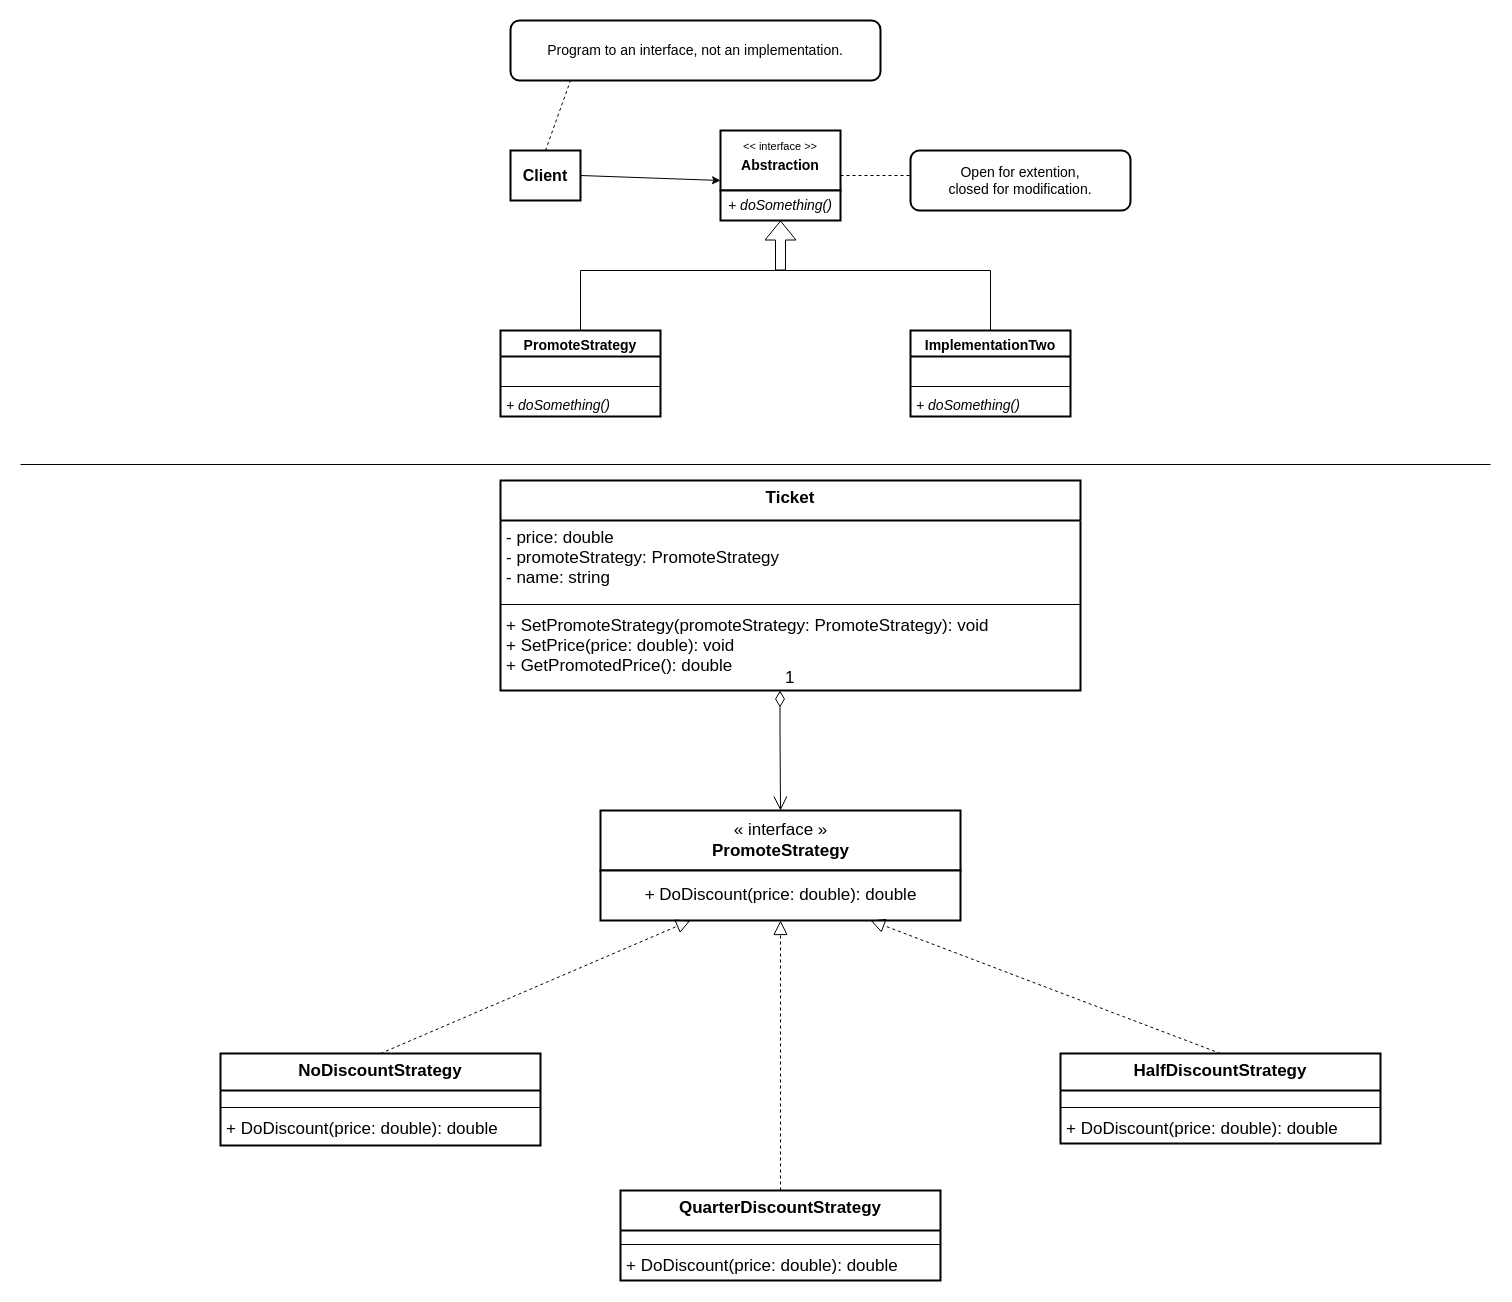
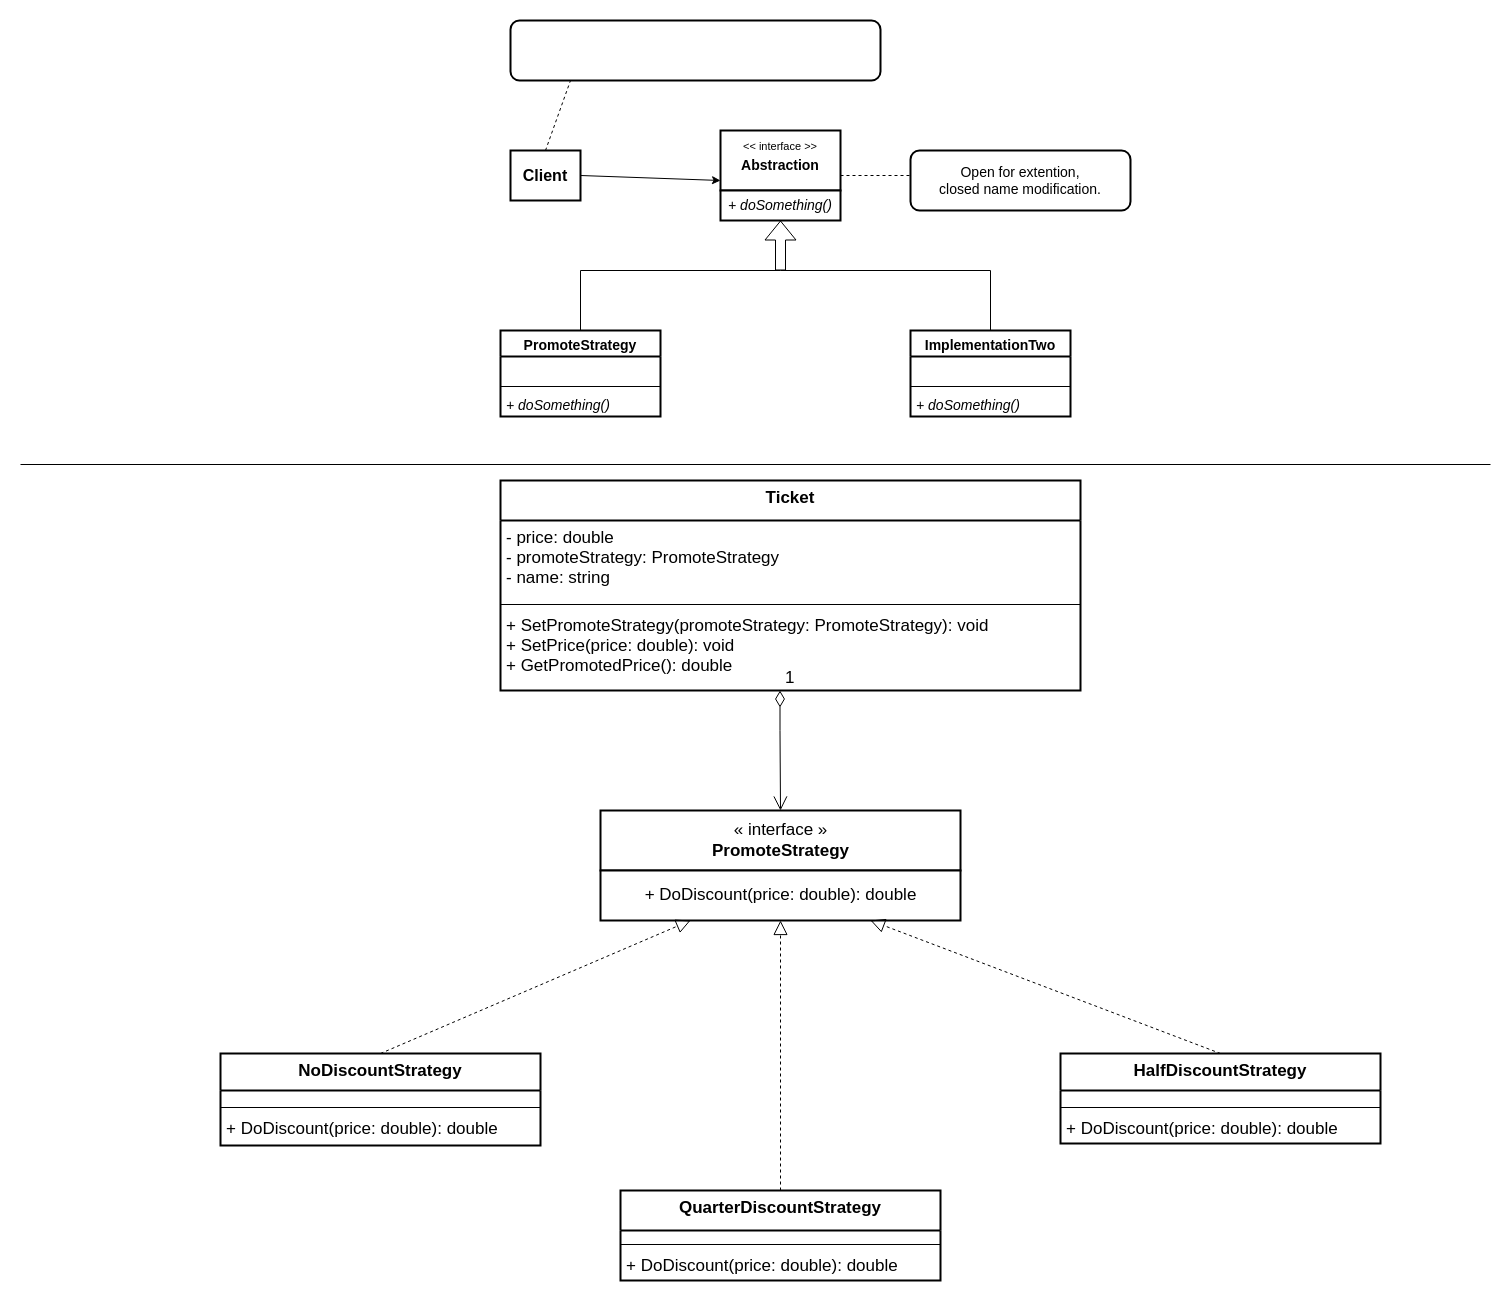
node "Program to an interface, not an implementation.": removed
node "Open for extention, closed for modification.": label "Open for extention, closed for modification." -> "Open for extention, closed name modification."
